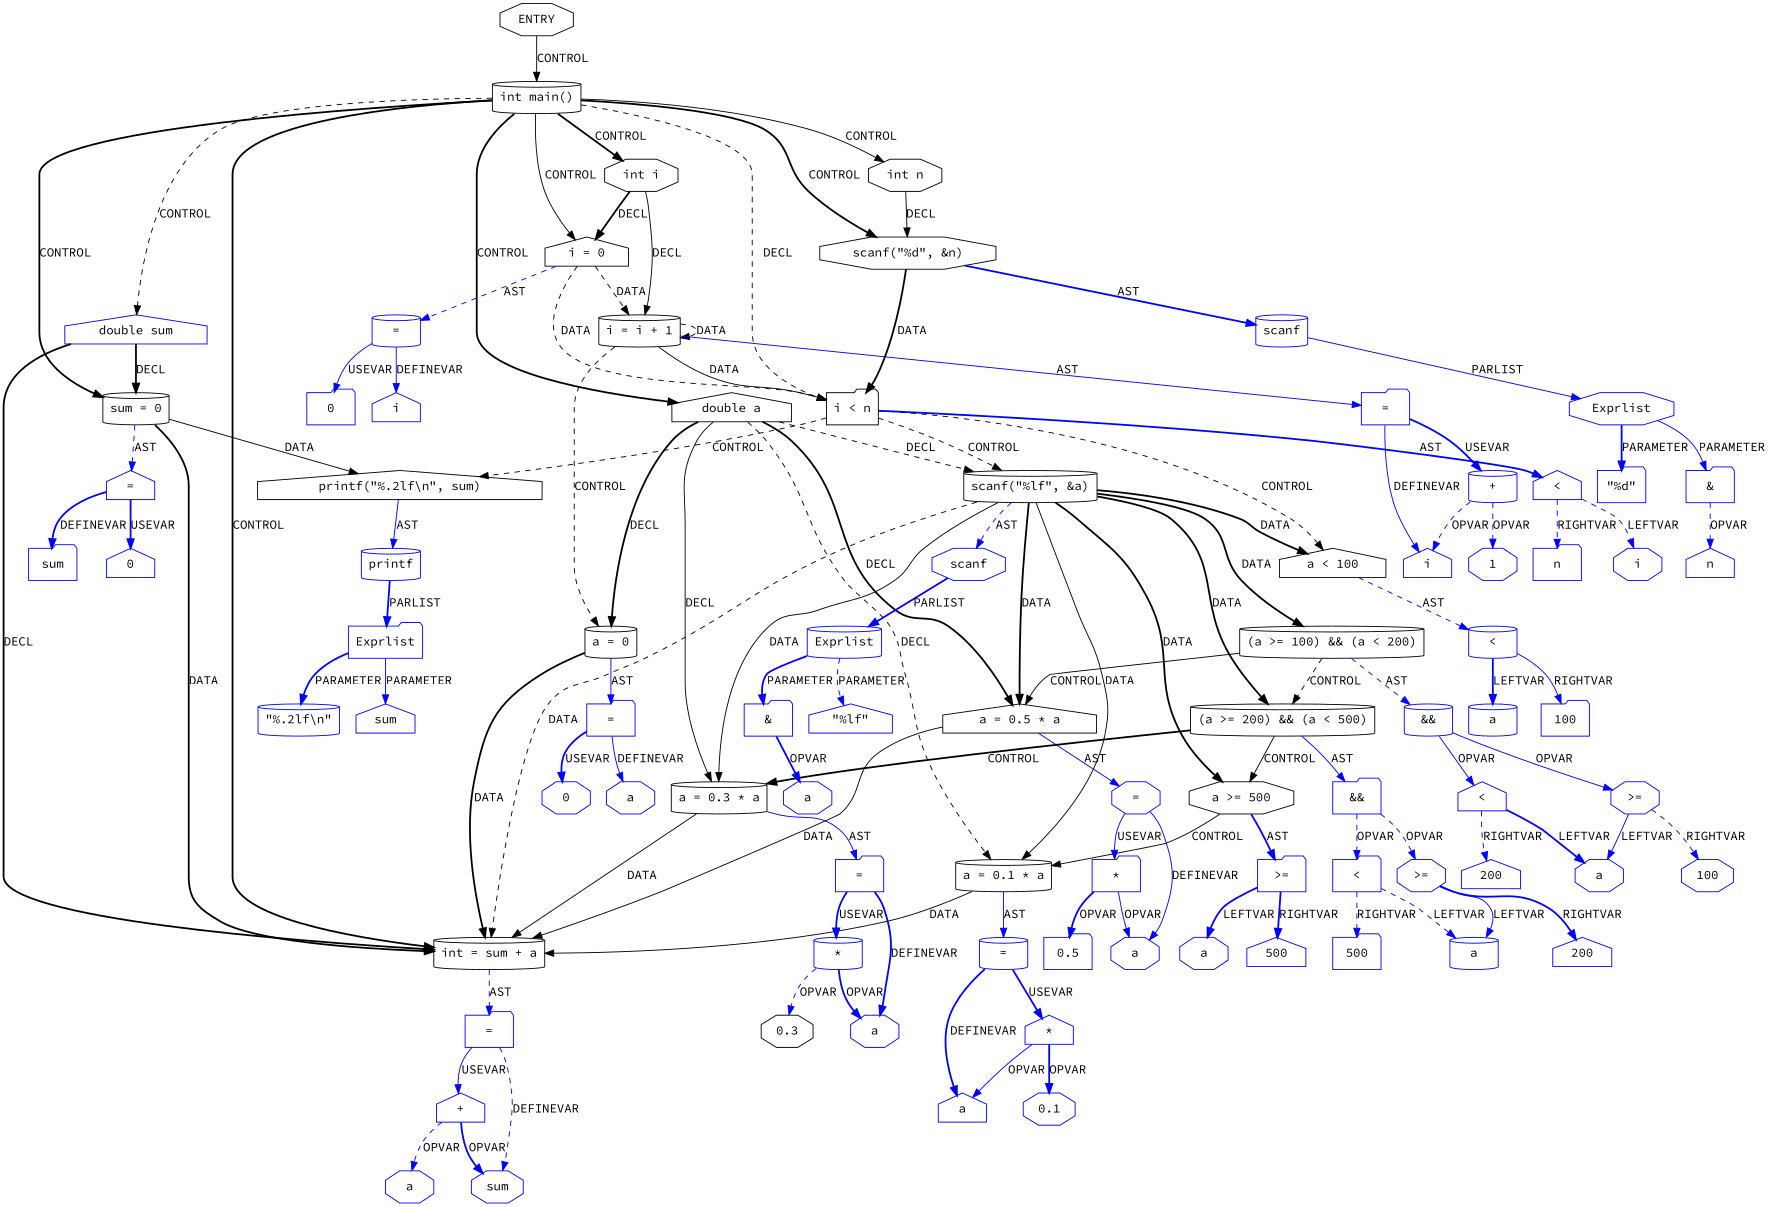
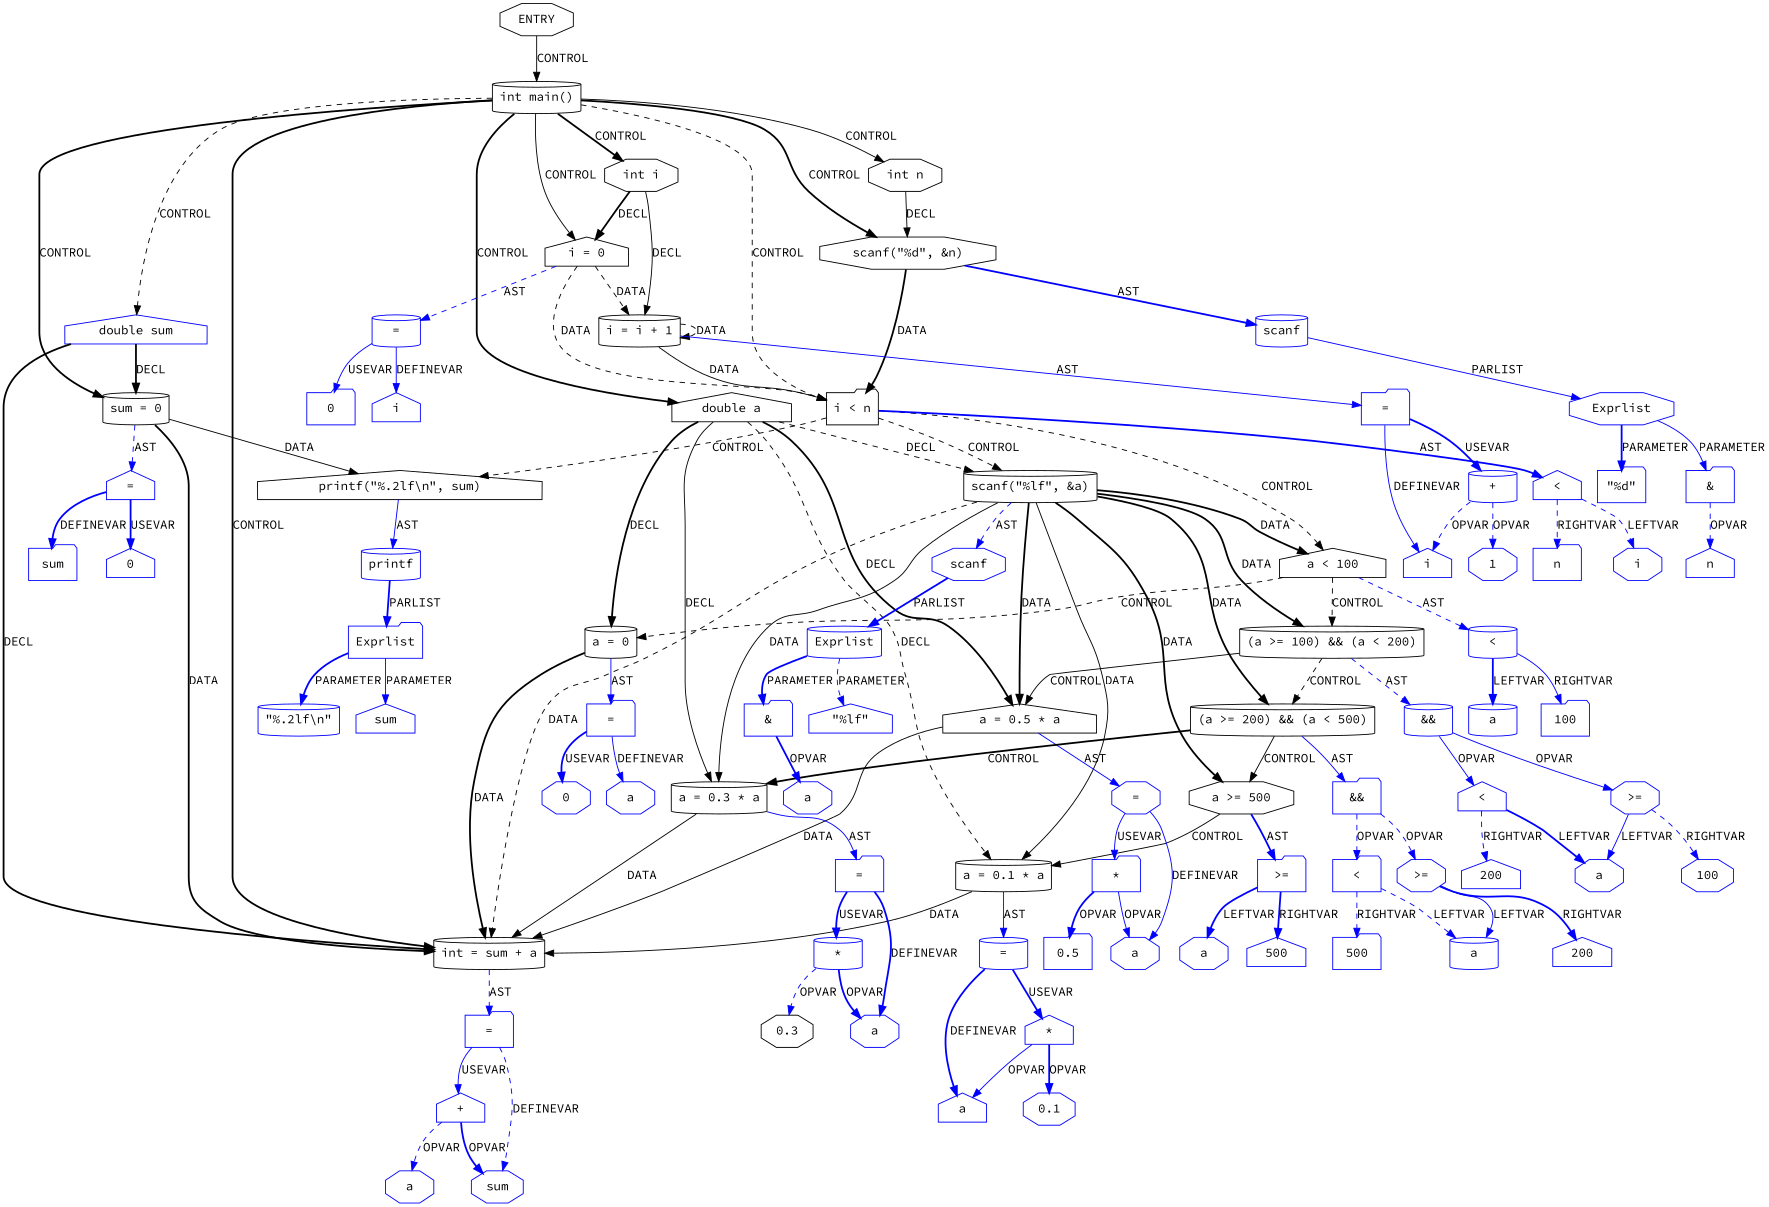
edge "int main()" -> "i < n": label "DECL" -> "CONTROL"
edge "i = i + 1" -> "a = 0": now "a < 100" -> "a = 0"
edge "a < 100" -> "(a >= 100) && (a < 200)": added, label "CONTROL"
